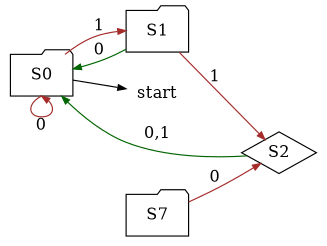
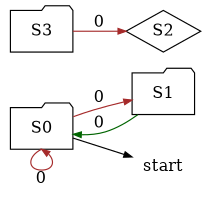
edge "S0" -> "S1": label "1" -> "0"
edge "S1" -> "S2": removed, label "1"
edge "S2" -> "S0": removed, label "0,1"
node "S7": label "S7" -> "S3"
